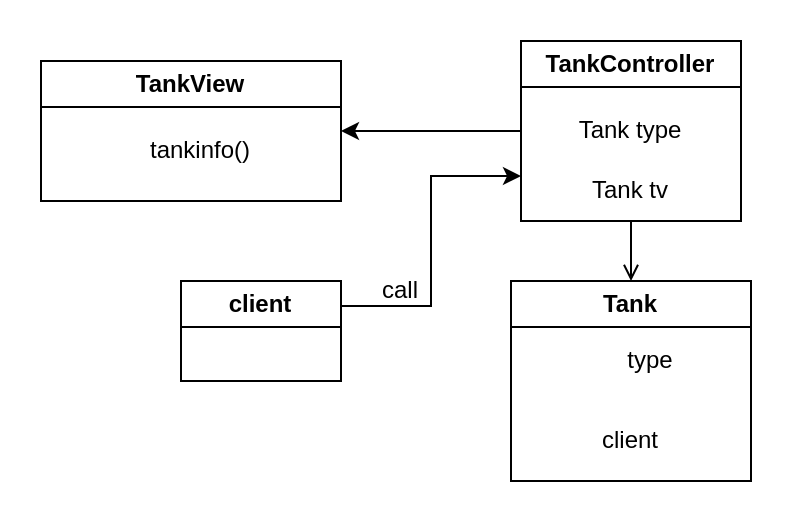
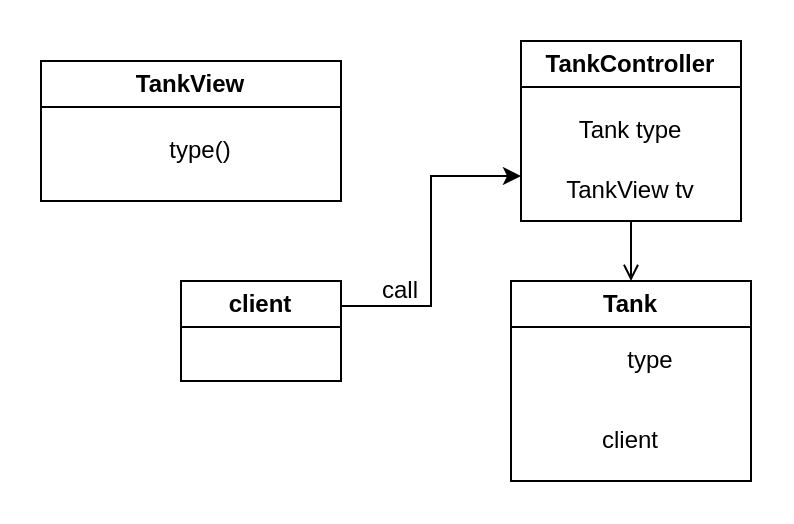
edge "TankController" -> "TankView": removed
node "tankinfo()": label "tankinfo()" -> "type()"
node "Tank tv": label "Tank tv" -> "TankView tv"
